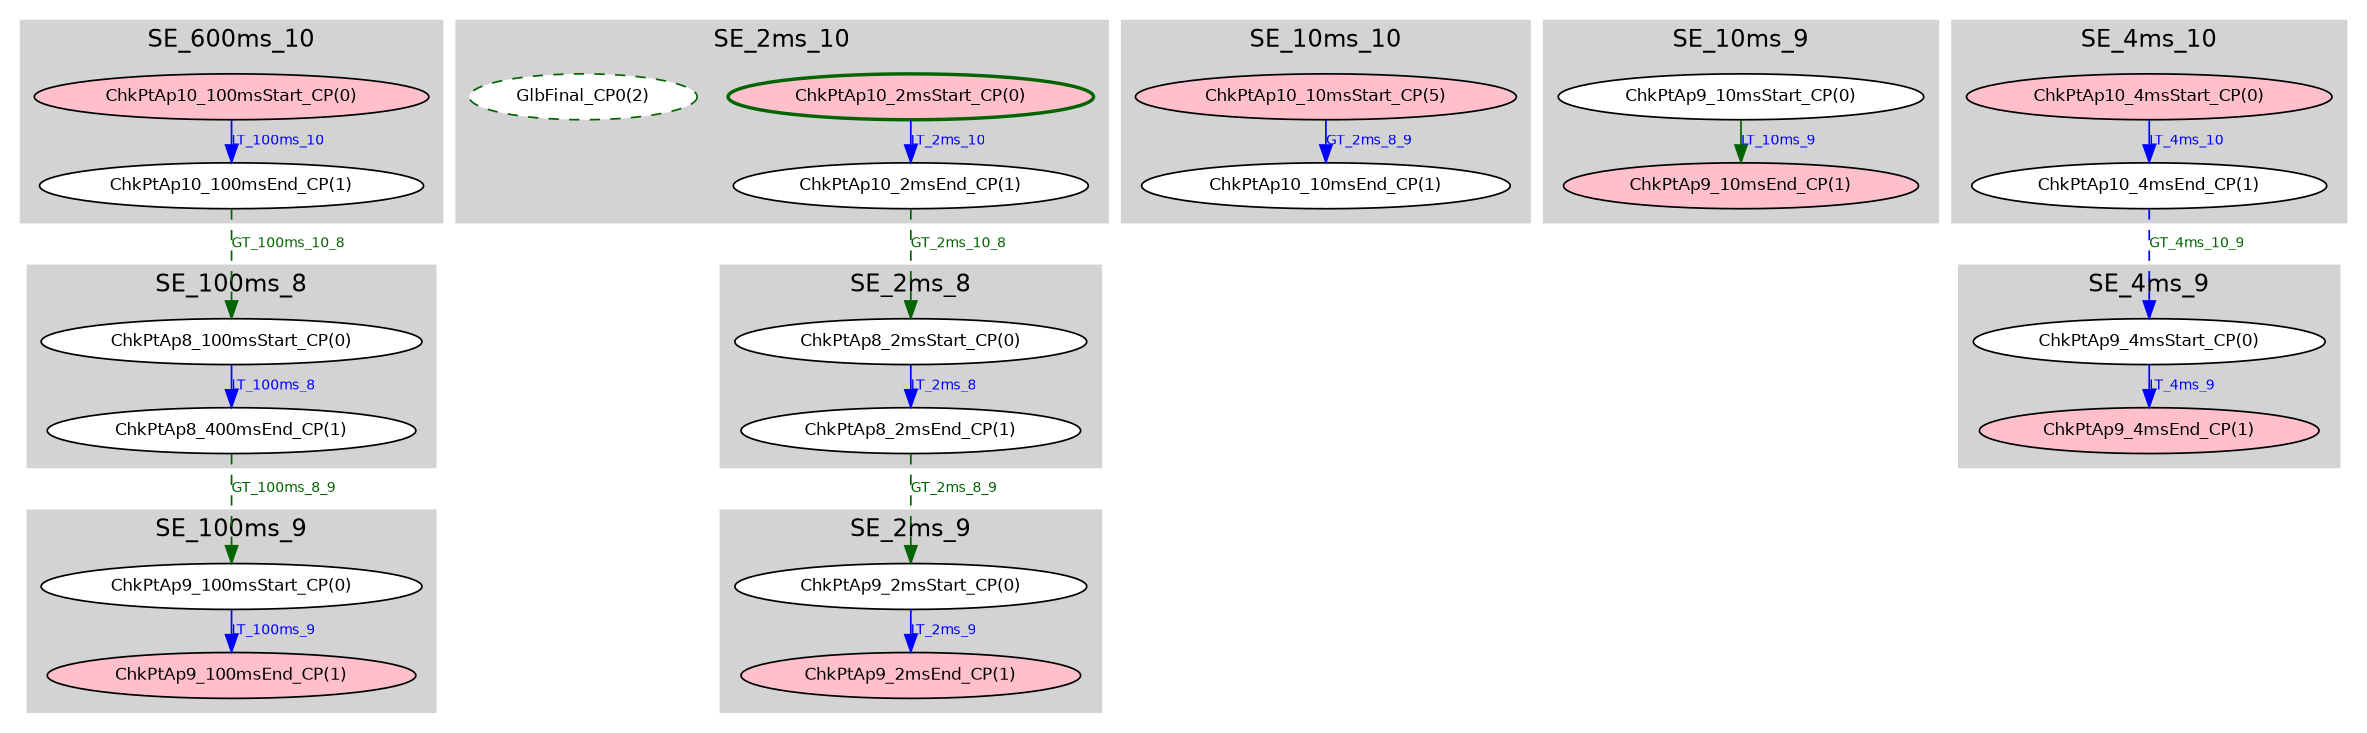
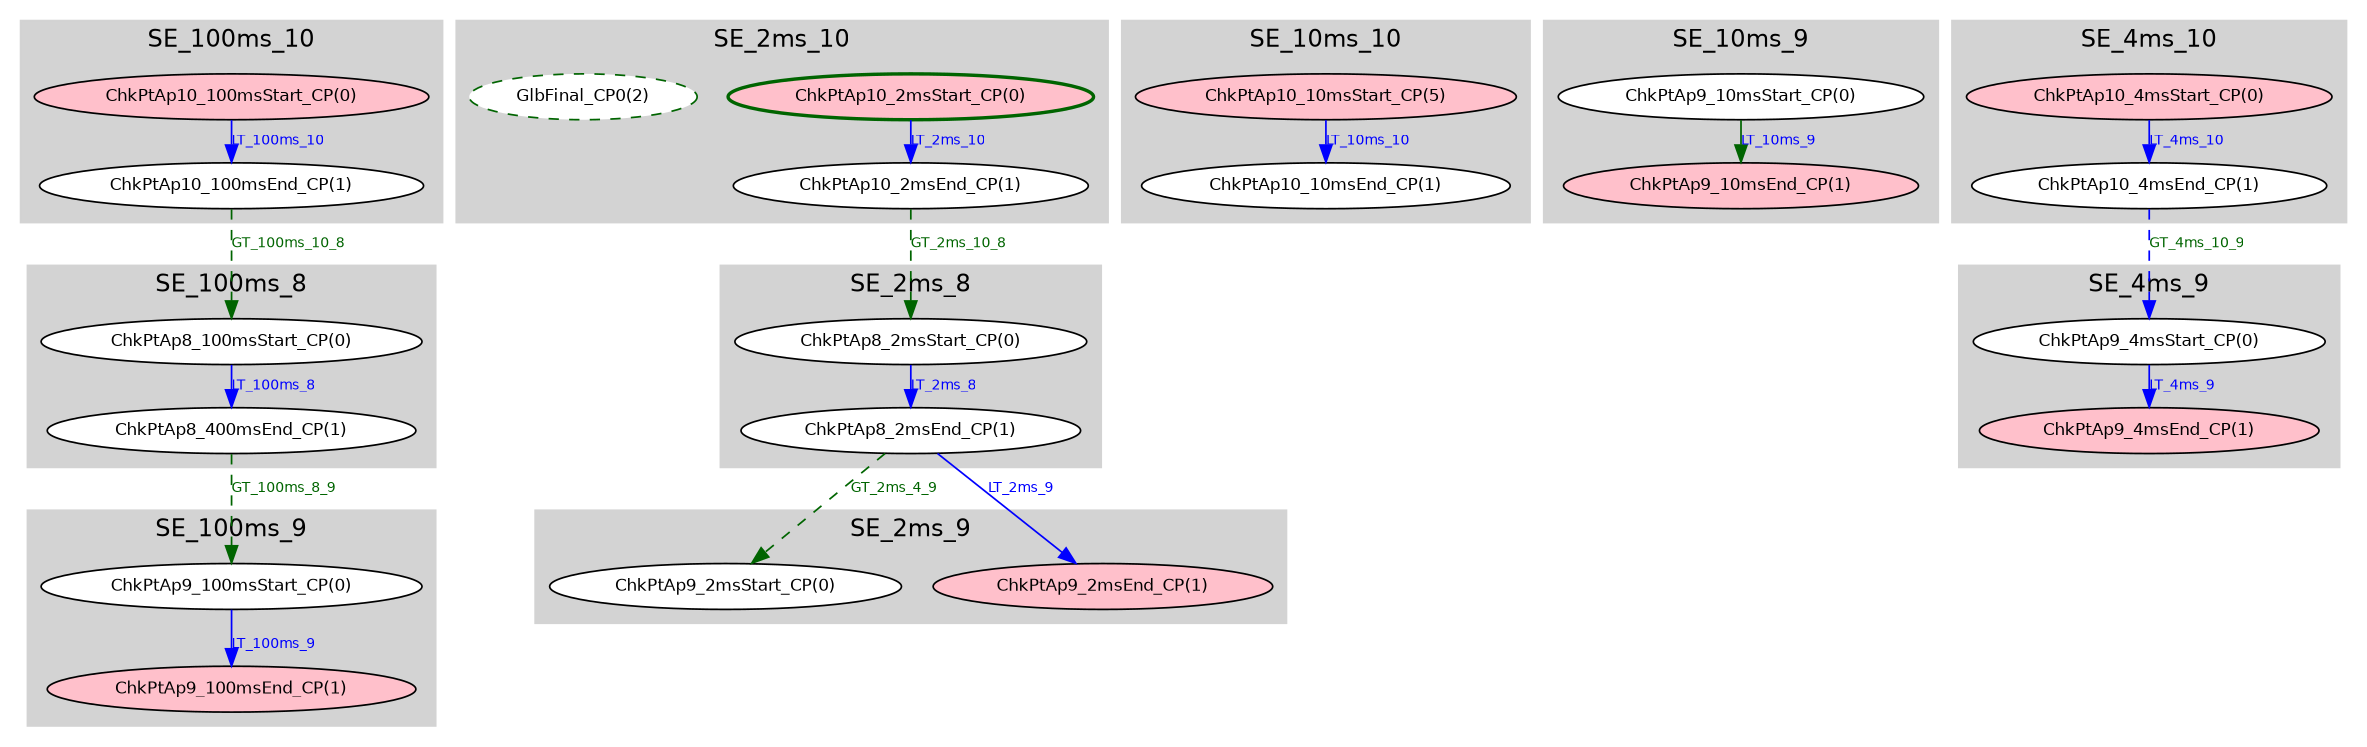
cluster "SE_600ms_10": label "SE_600ms_10" -> "SE_100ms_10"
edge "ChkPtAp10_10msStart_CP(5)" -> "ChkPtAp10_10msEnd_CP(1)": label "GT_2ms_8_9" -> "LT_10ms_10"
edge "ChkPtAp8_2msEnd_CP(1)" -> "ChkPtAp9_2msStart_CP(0)": label "GT_2ms_8_9" -> "GT_2ms_4_9"
edge "ChkPtAp9_2msStart_CP(0)" -> "ChkPtAp9_2msEnd_CP(1)": now "ChkPtAp8_2msEnd_CP(1)" -> "ChkPtAp9_2msEnd_CP(1)"
